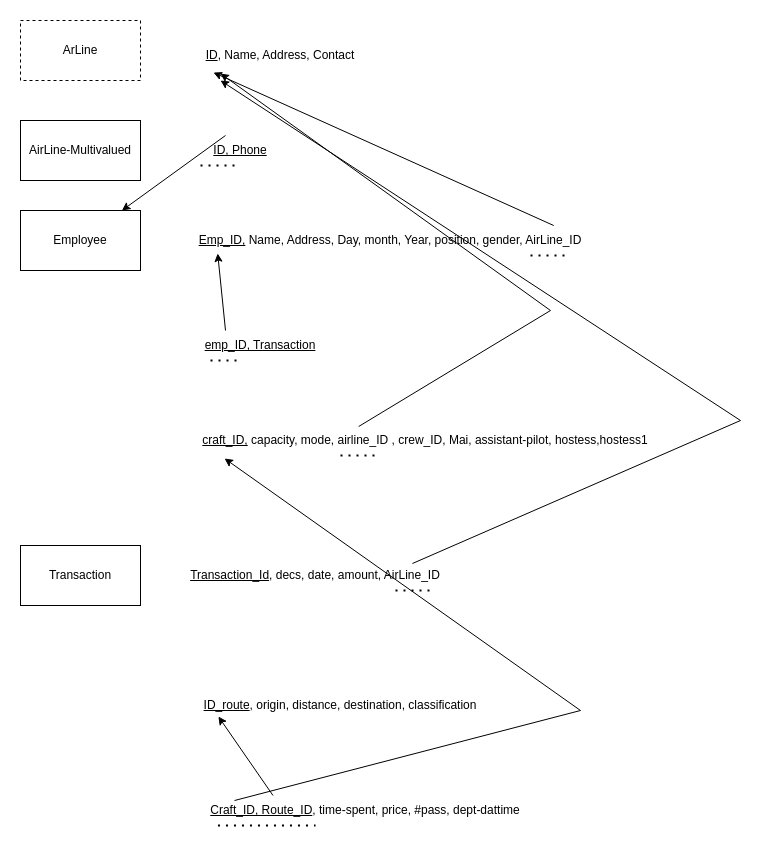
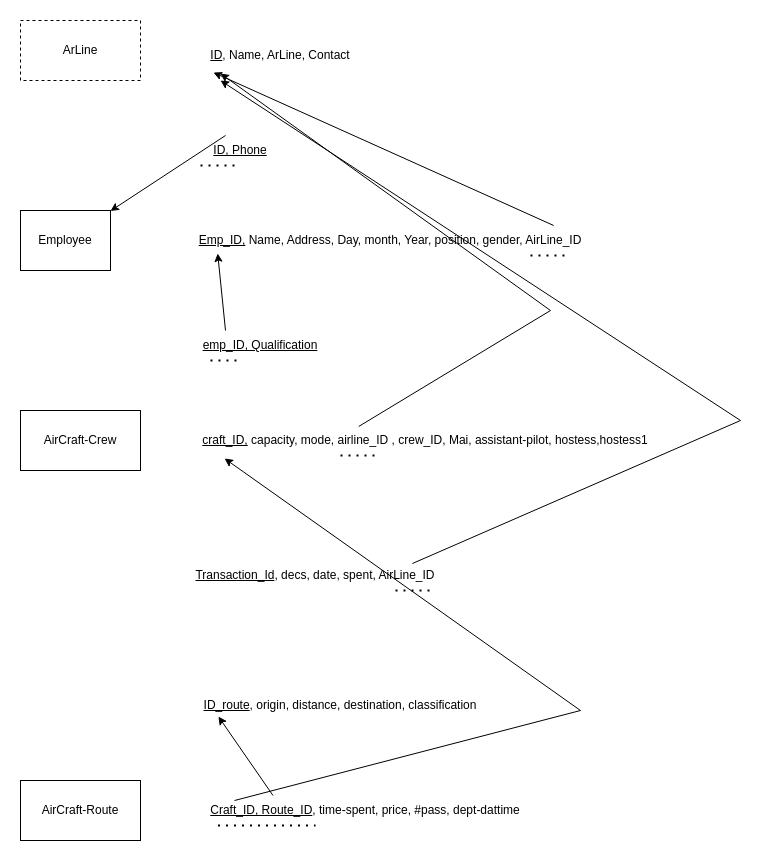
node "ID, Name, Address, Contact": label "ID, Name, Address, Contact" -> "ID, Name, ArLine, Contact"
node "AirLine-Multivalued": removed
node "Employee": size 120x60 -> 90x60
node "emp_ID, Transaction": label "emp_ID, Transaction" -> "emp_ID, Qualification"
node "AirCraft-Crew": added
node "Transaction": removed
node "Transaction_Id, decs, date, amount, AirLine_ID": label "Transaction_Id, decs, date, amount, AirLine_ID" -> "Transaction_Id, decs, date, spent, AirLine_ID"
node "AirCraft-Route": added
